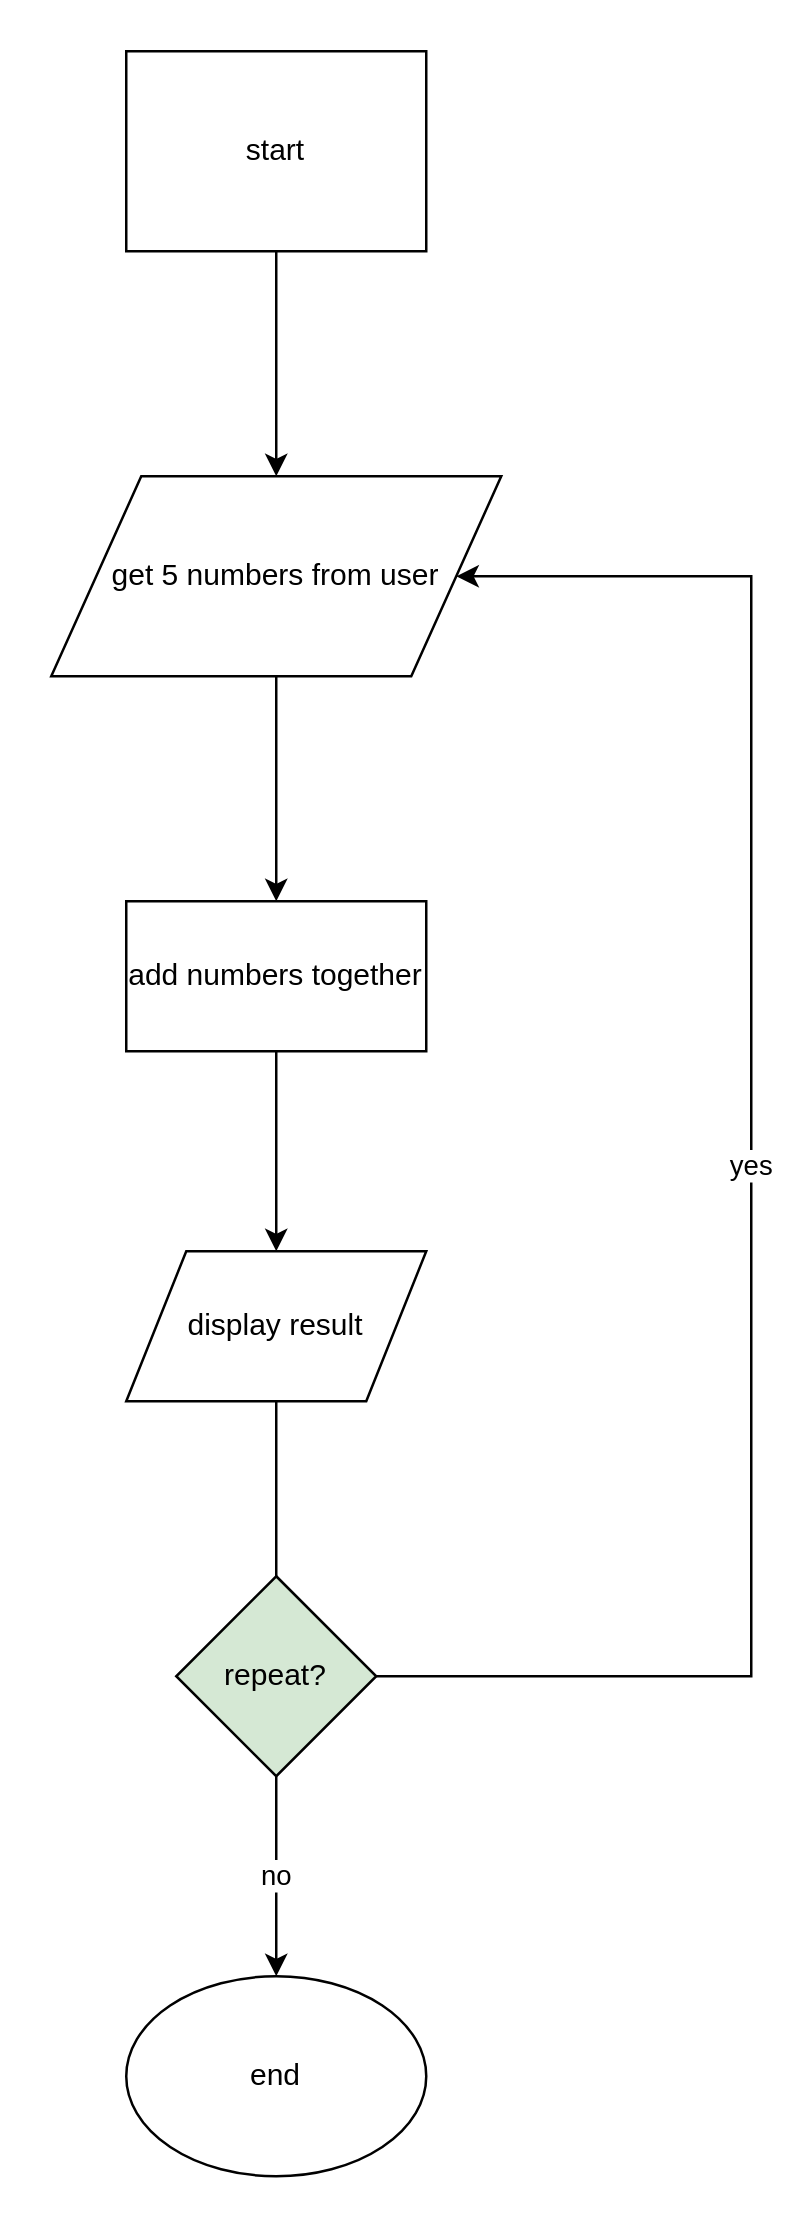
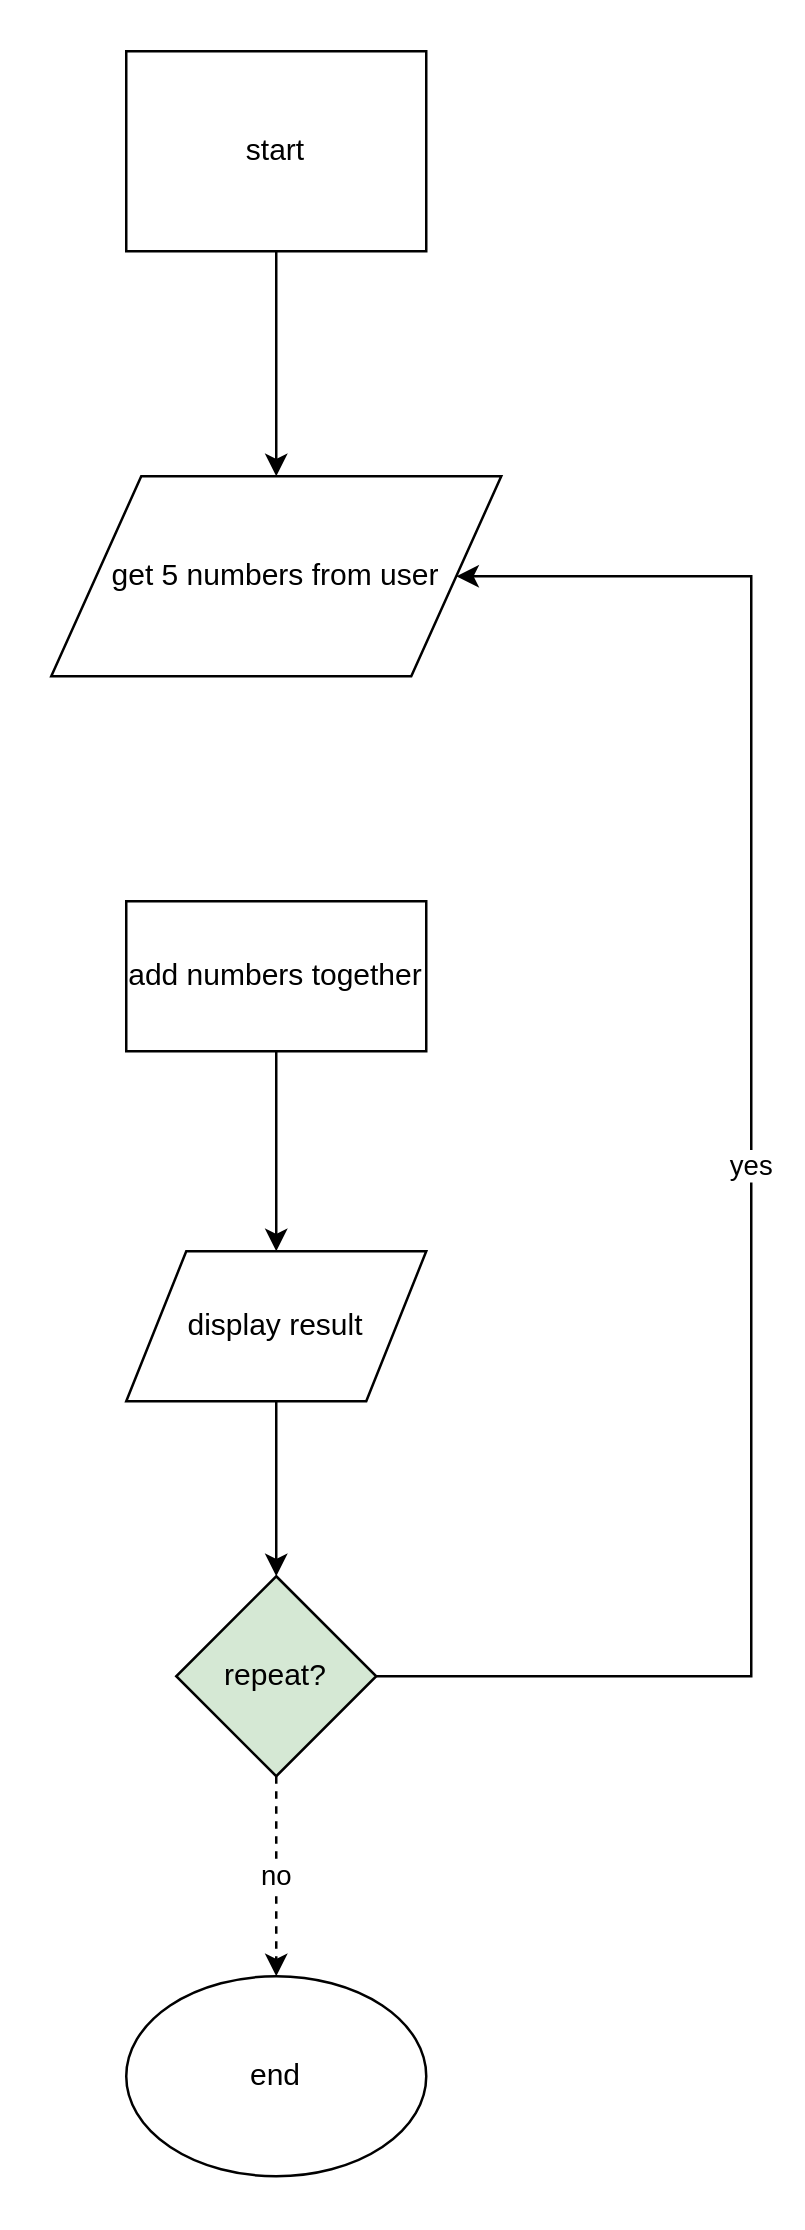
edge "get 5 numbers from user" -> "add numbers together": removed
edge "display result" -- "repeat?": arrowhead none -> classic
edge "repeat?" -> "end": style solid -> dashed
